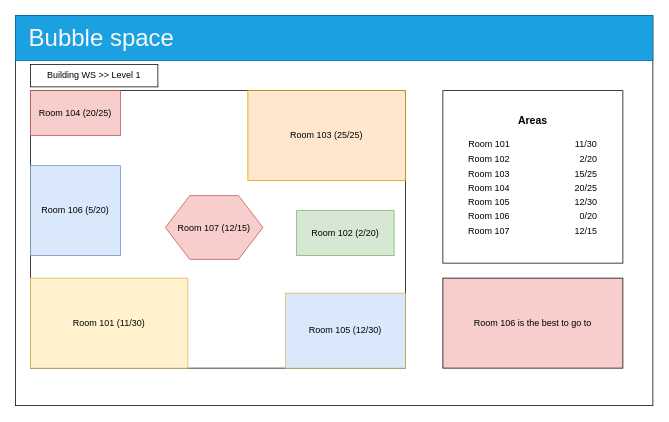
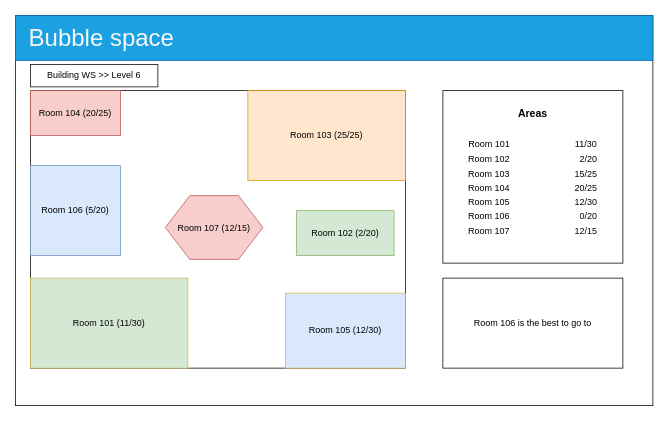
node "Building WS >> Level 1": label "Building WS >> Level 1" -> "Building WS >> Level 6"
node "Areas": moved (533, 120) -> (533, 113)
node "Room 101 (11/30)": fillcolor #fff2cc -> #d5e8d4
node "Room 106 is the best to go to": fillcolor #f8cecc -> #ffffff
